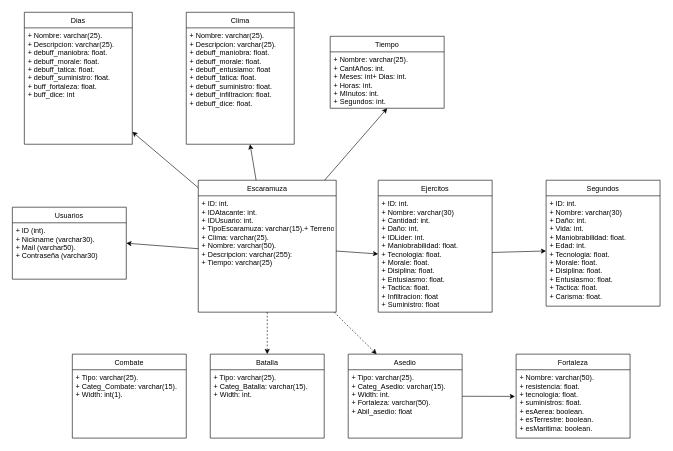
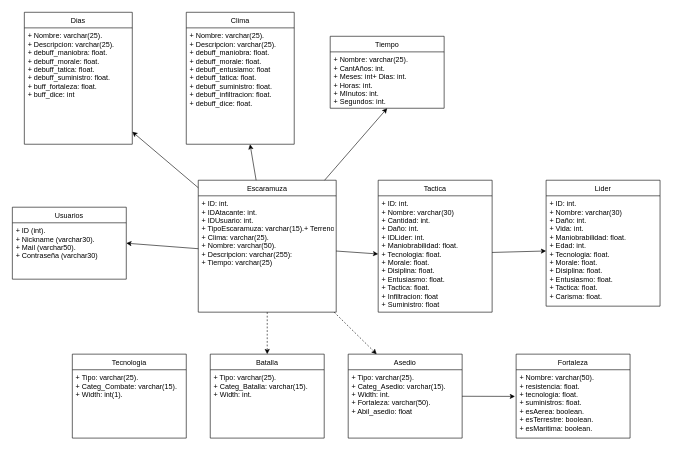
node "Ejercitos": label "Ejercitos" -> "Tactica"
node "Segundos": label "Segundos" -> "Lider"
node "Combate": label "Combate" -> "Tecnologia"
